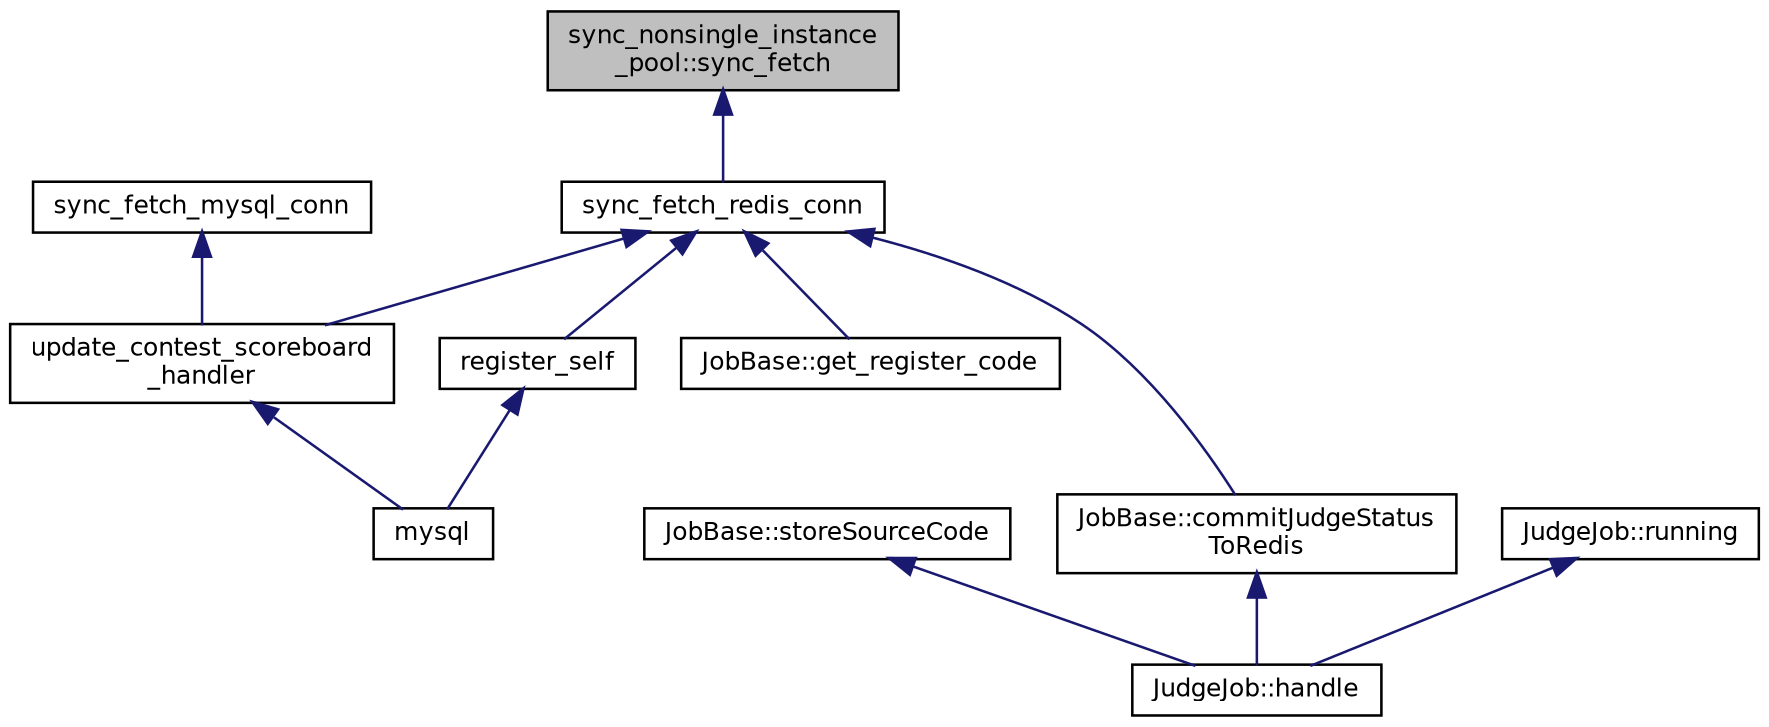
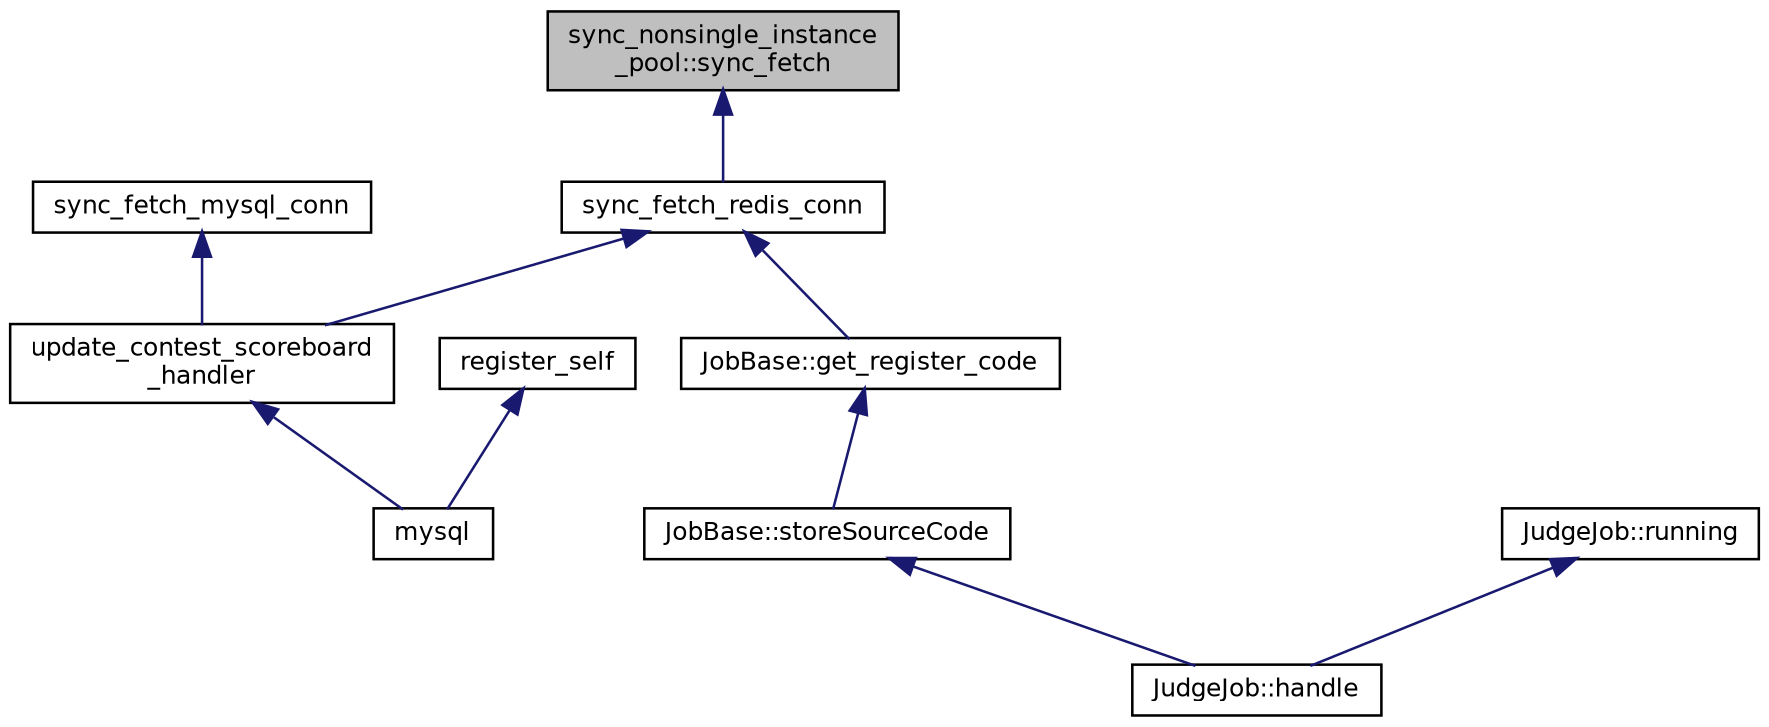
edge "register_self" -> "sync_fetch_redis_conn": removed
edge "JobBase::storeSourceCode" -> "JobBase::get_register_code": added
node "JobBase::commitJudgeStatus ToRedis": removed
